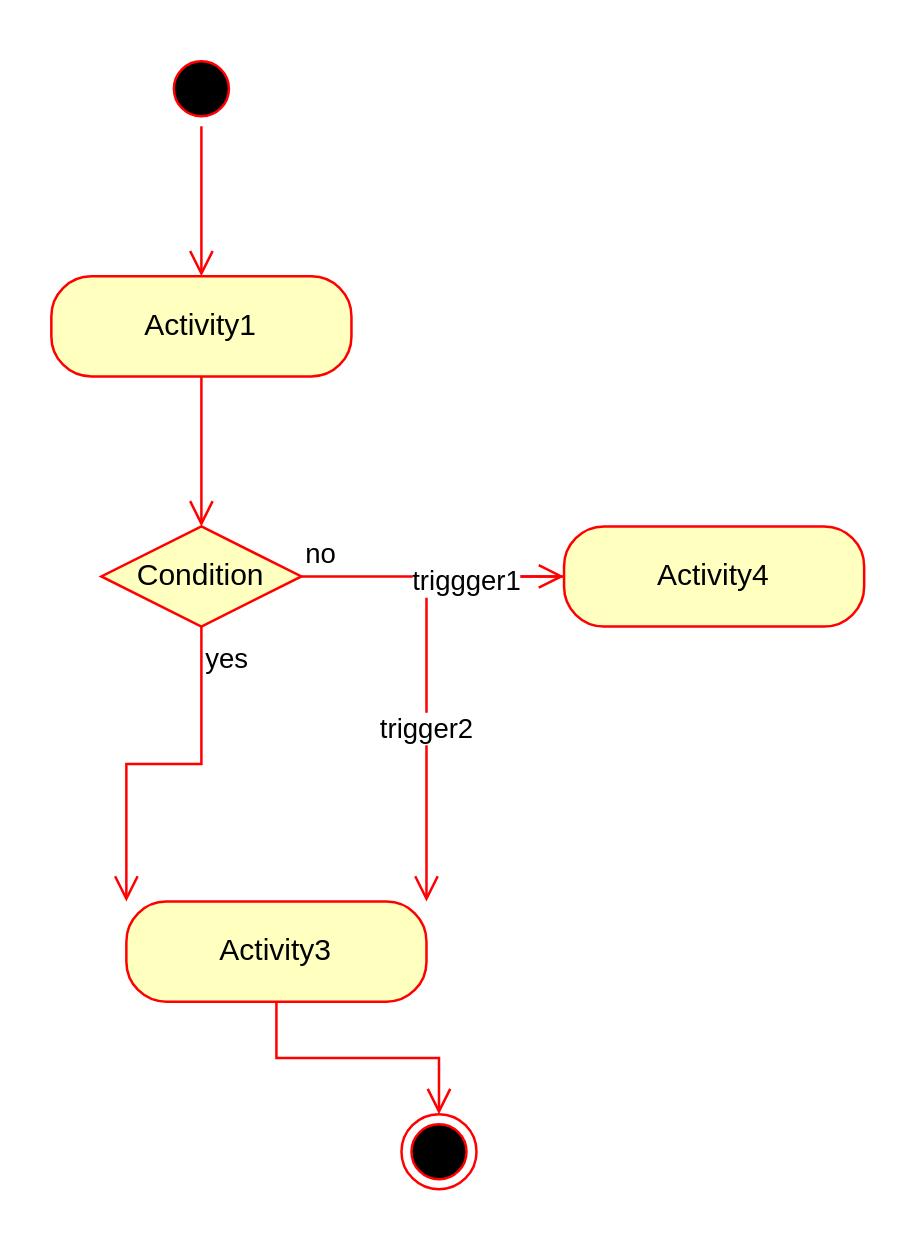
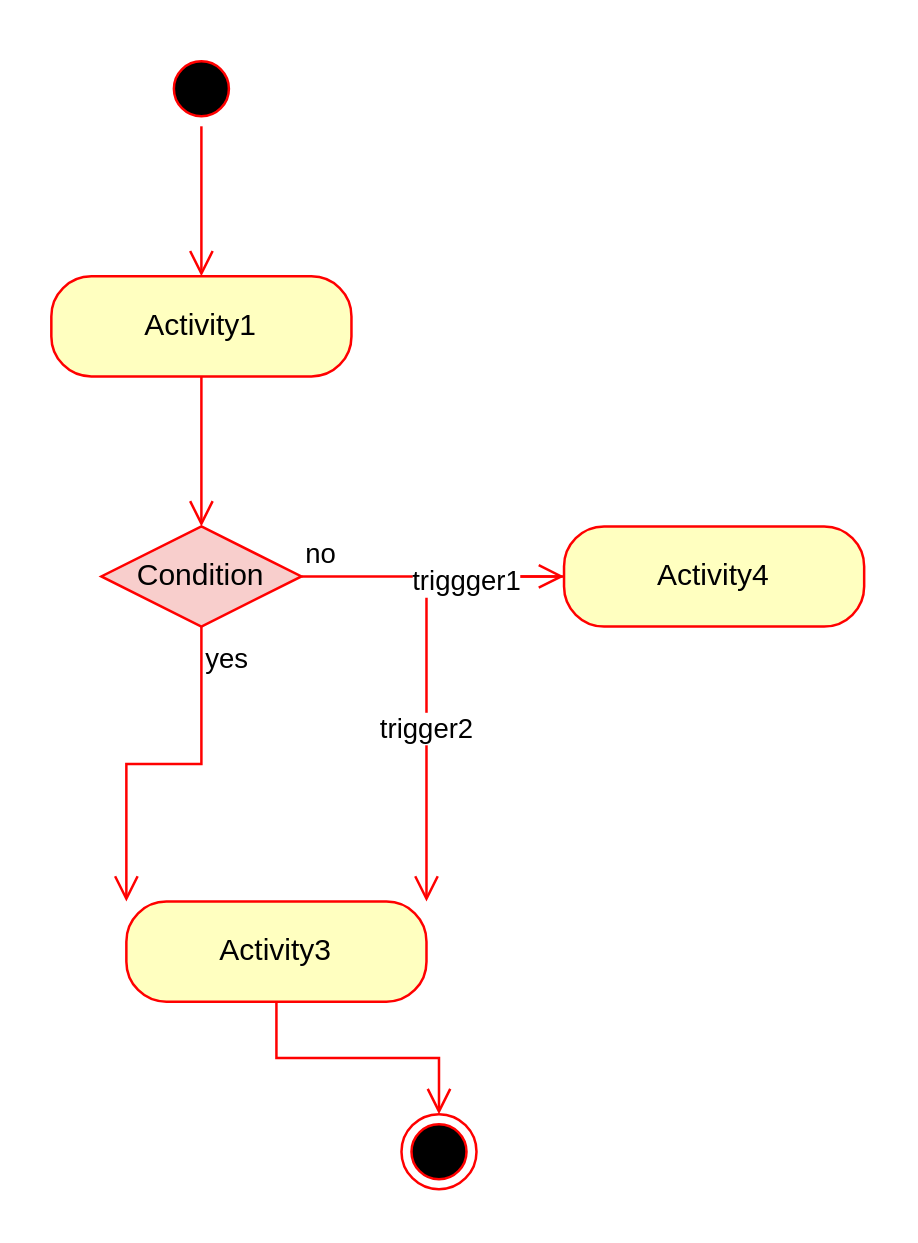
node "Condition": fillcolor #ffffc0 -> #f8cecc
